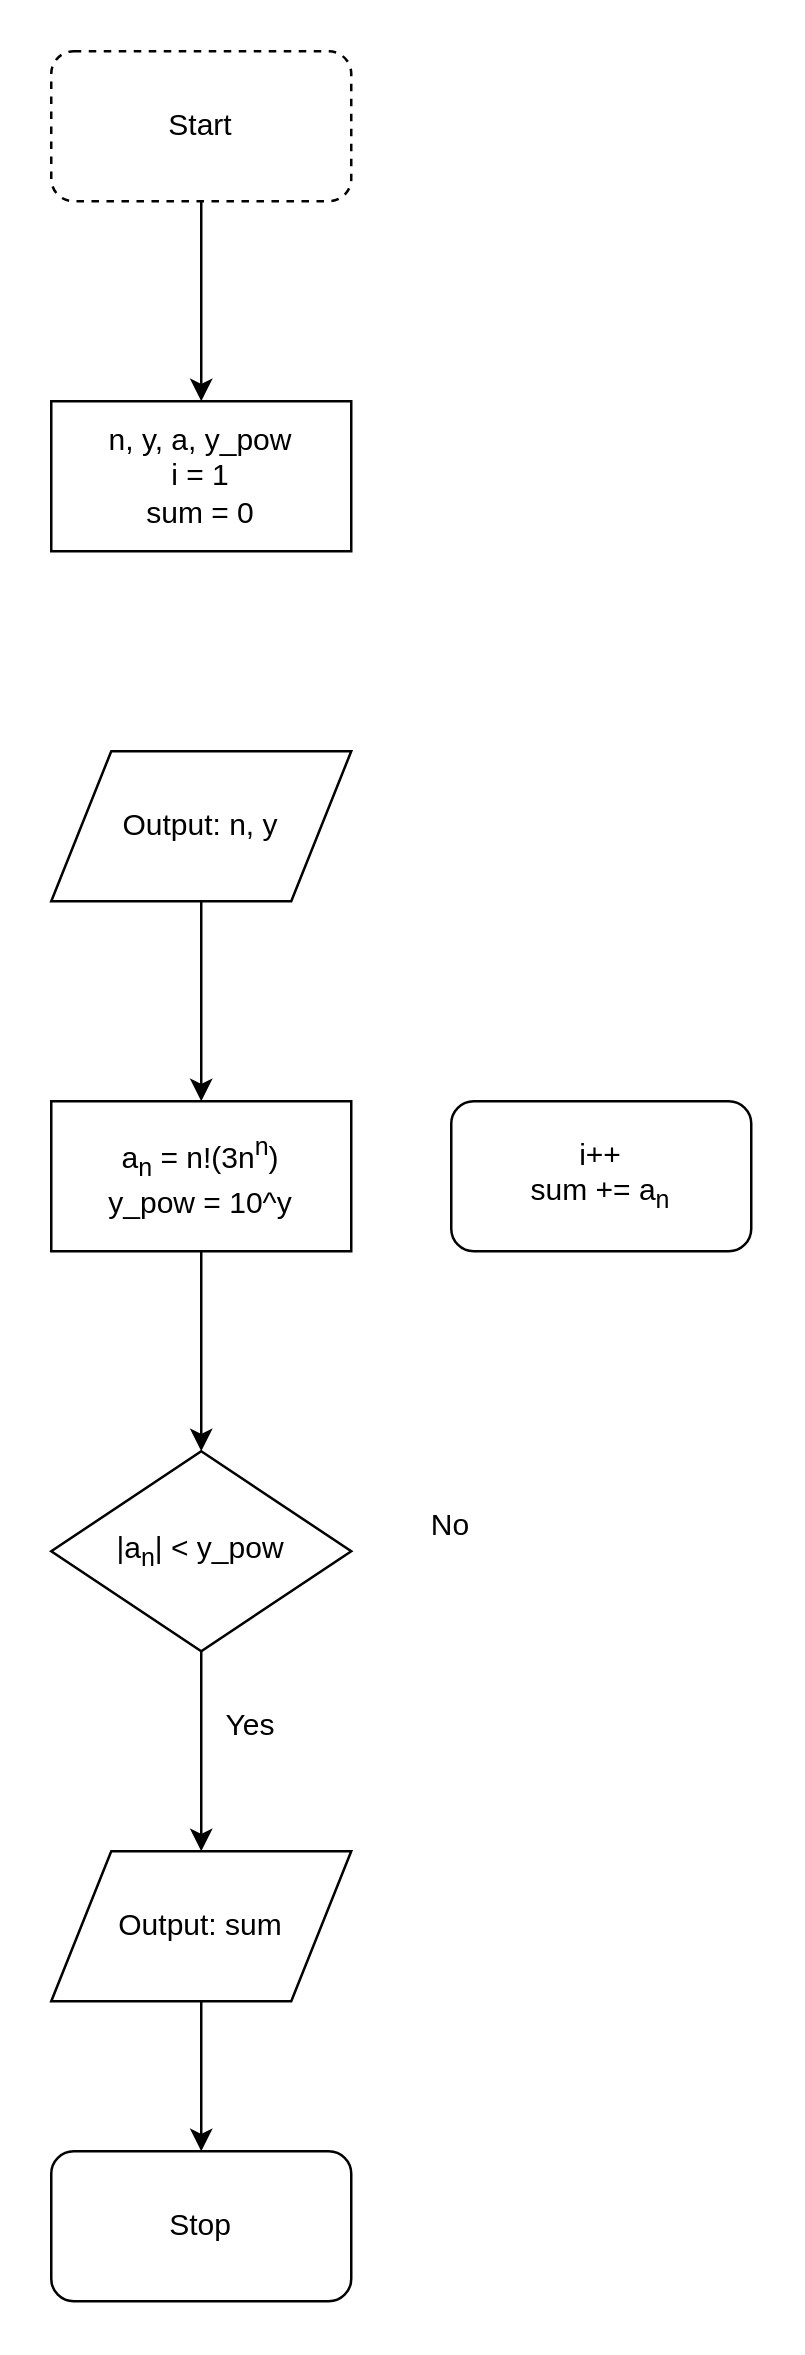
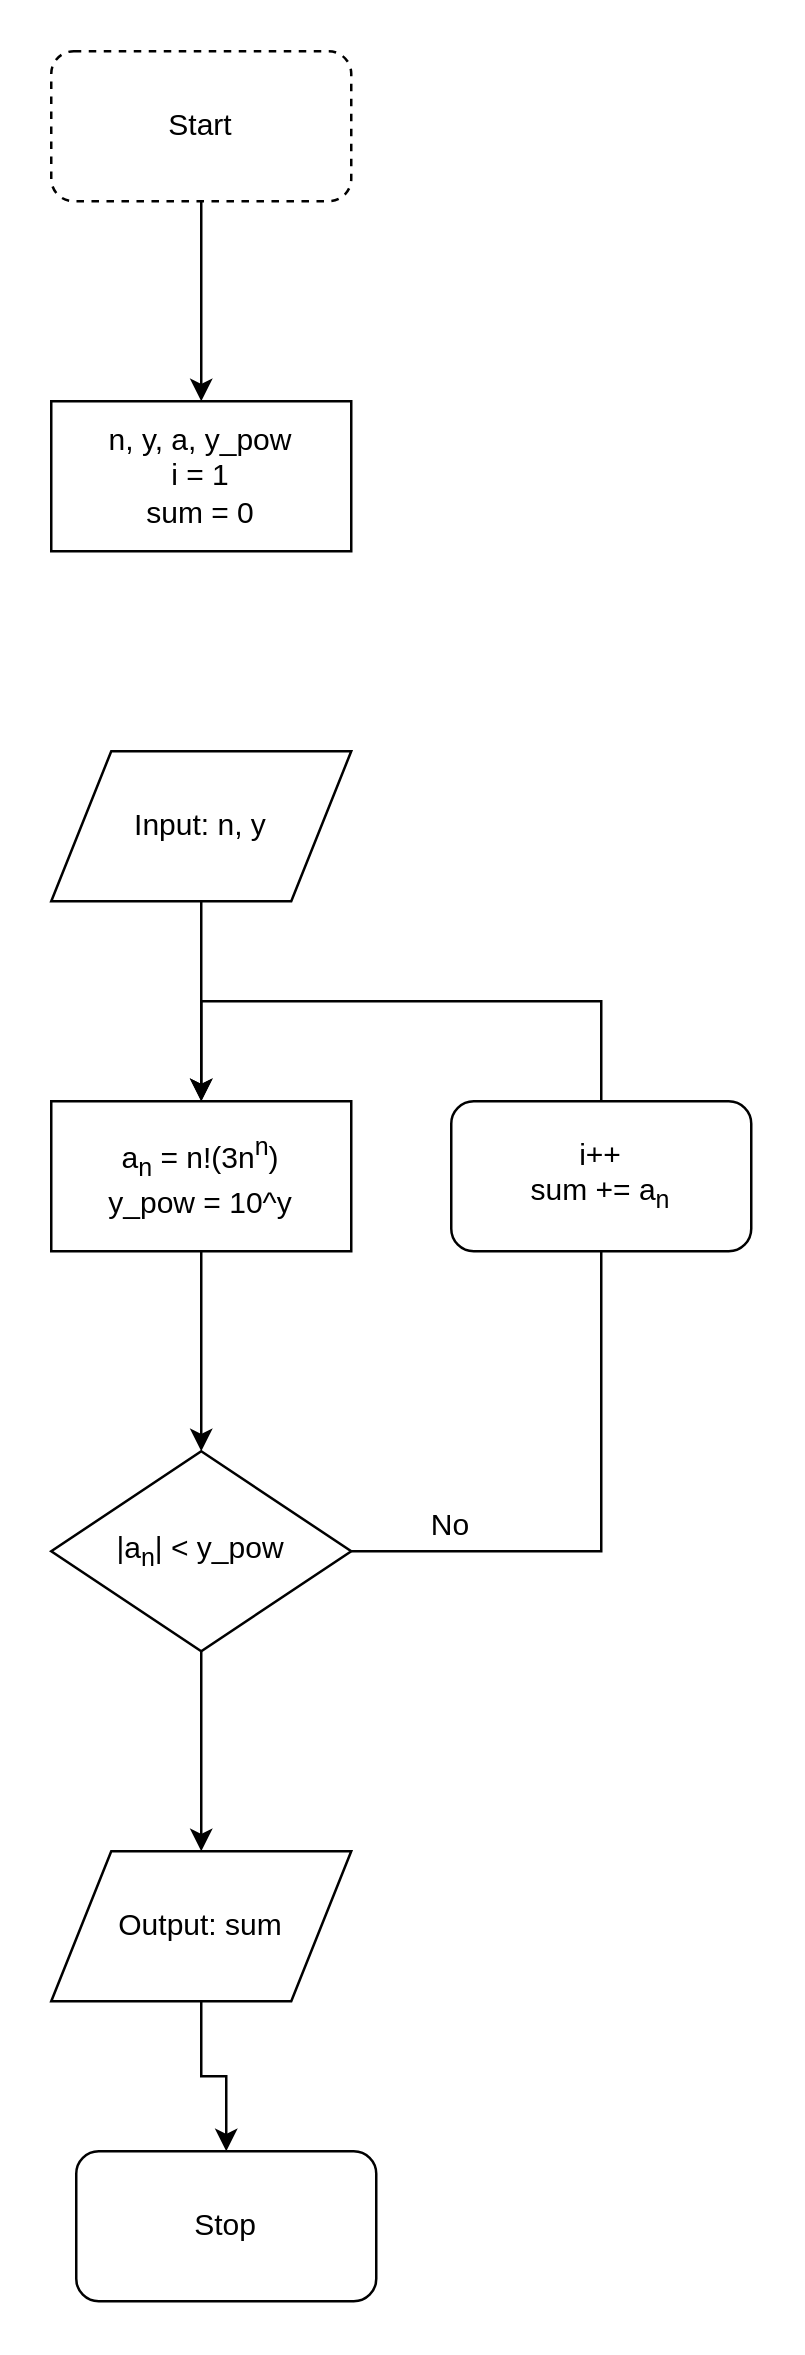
node "Output: n, y": label "Output: n, y" -> "Input: n, y"
edge "|an| < y_pow" -> "an = n!(3nn) y_pow = 10^y": added
node "Yes": removed
node "Stop": moved (201, 2226) -> (226, 2226)
